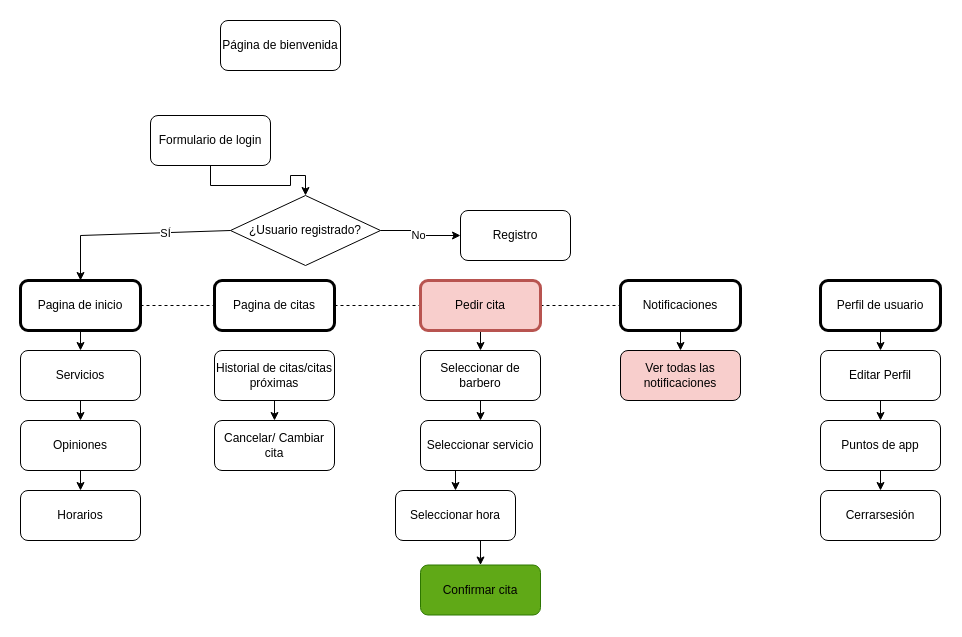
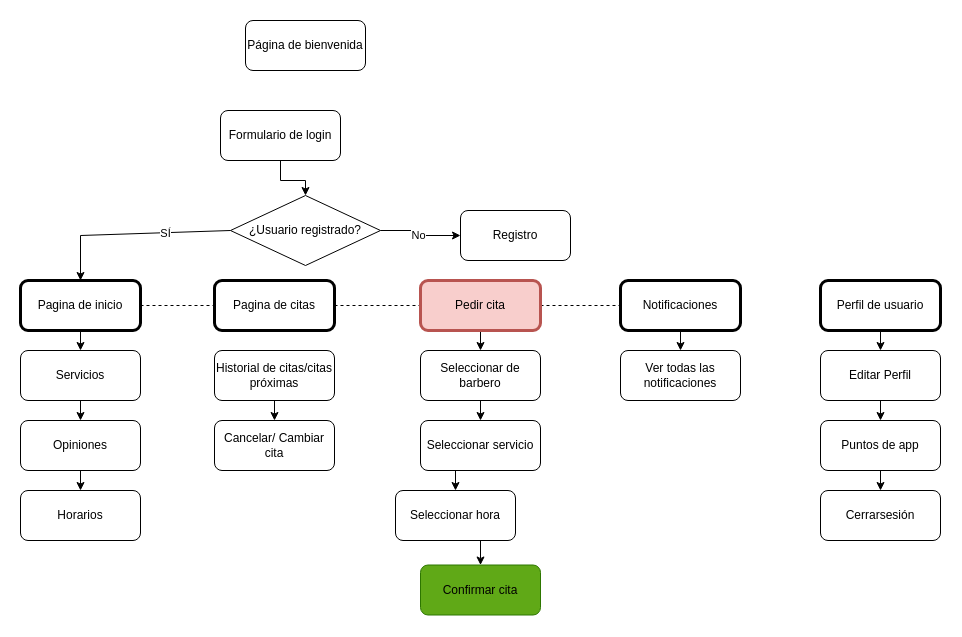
node "Página de bienvenida": moved (281, 46) -> (306, 46)
node "Formulario de login": moved (211, 141) -> (281, 136)
node "Ver todas las notificaciones": fillcolor #f8cecc -> #ffffff
